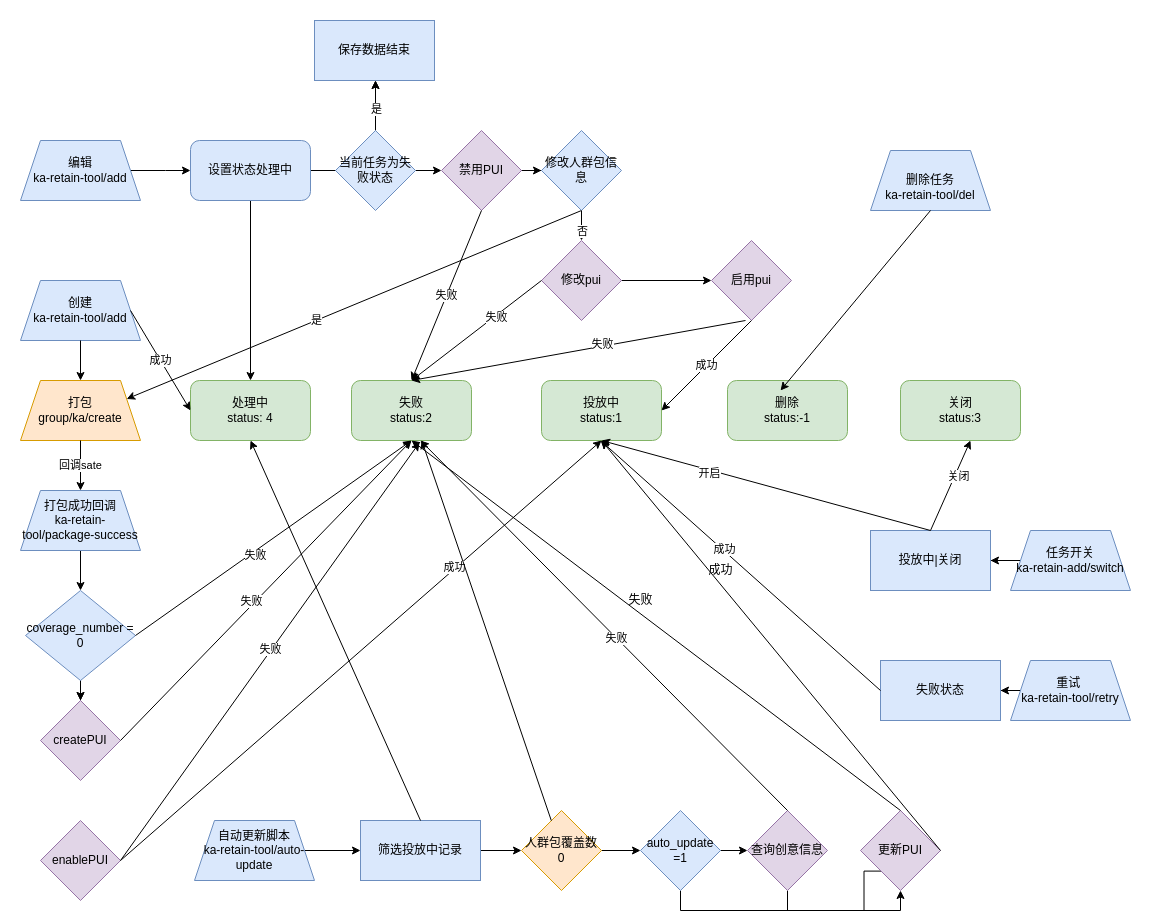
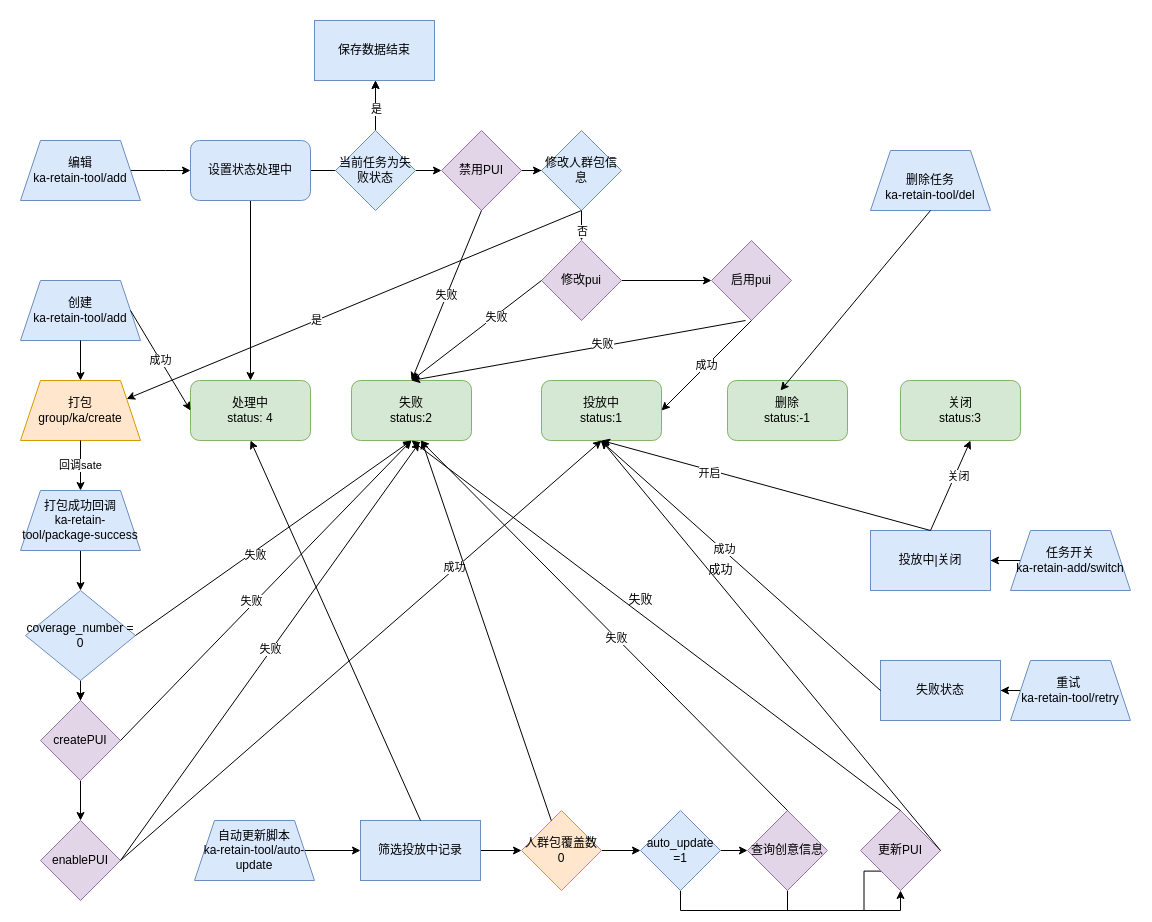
edge "createPUI" -> "enablePUI": added
